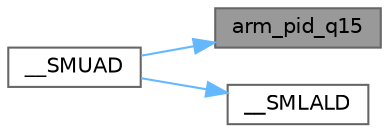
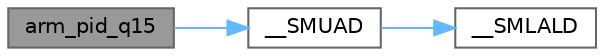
edge "__SMUAD" -> "arm_pid_q15": reversed
